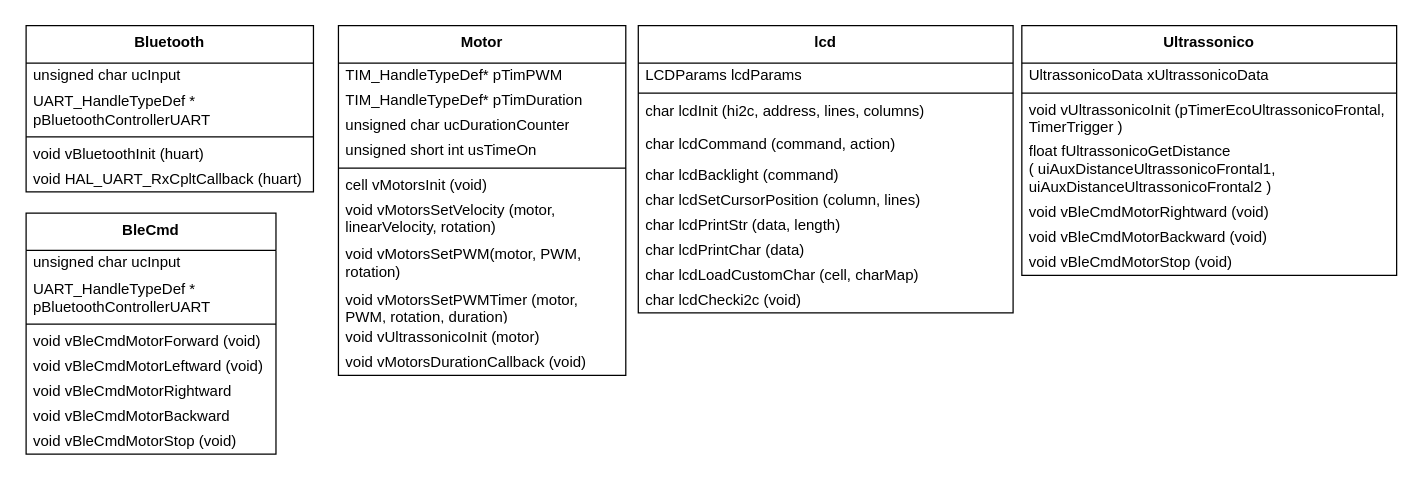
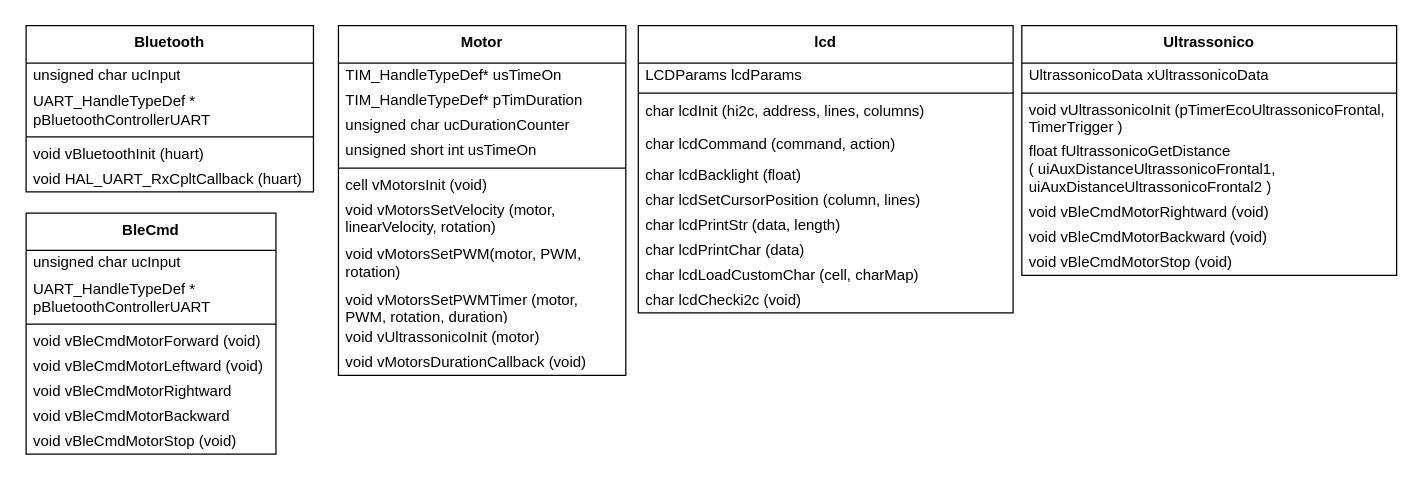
node "TIM_HandleTypeDef* pTimPWM": label "TIM_HandleTypeDef* pTimPWM" -> "TIM_HandleTypeDef* usTimeOn"
node "char lcdBacklight (command)": label "char lcdBacklight (command)" -> "char lcdBacklight (float)"
